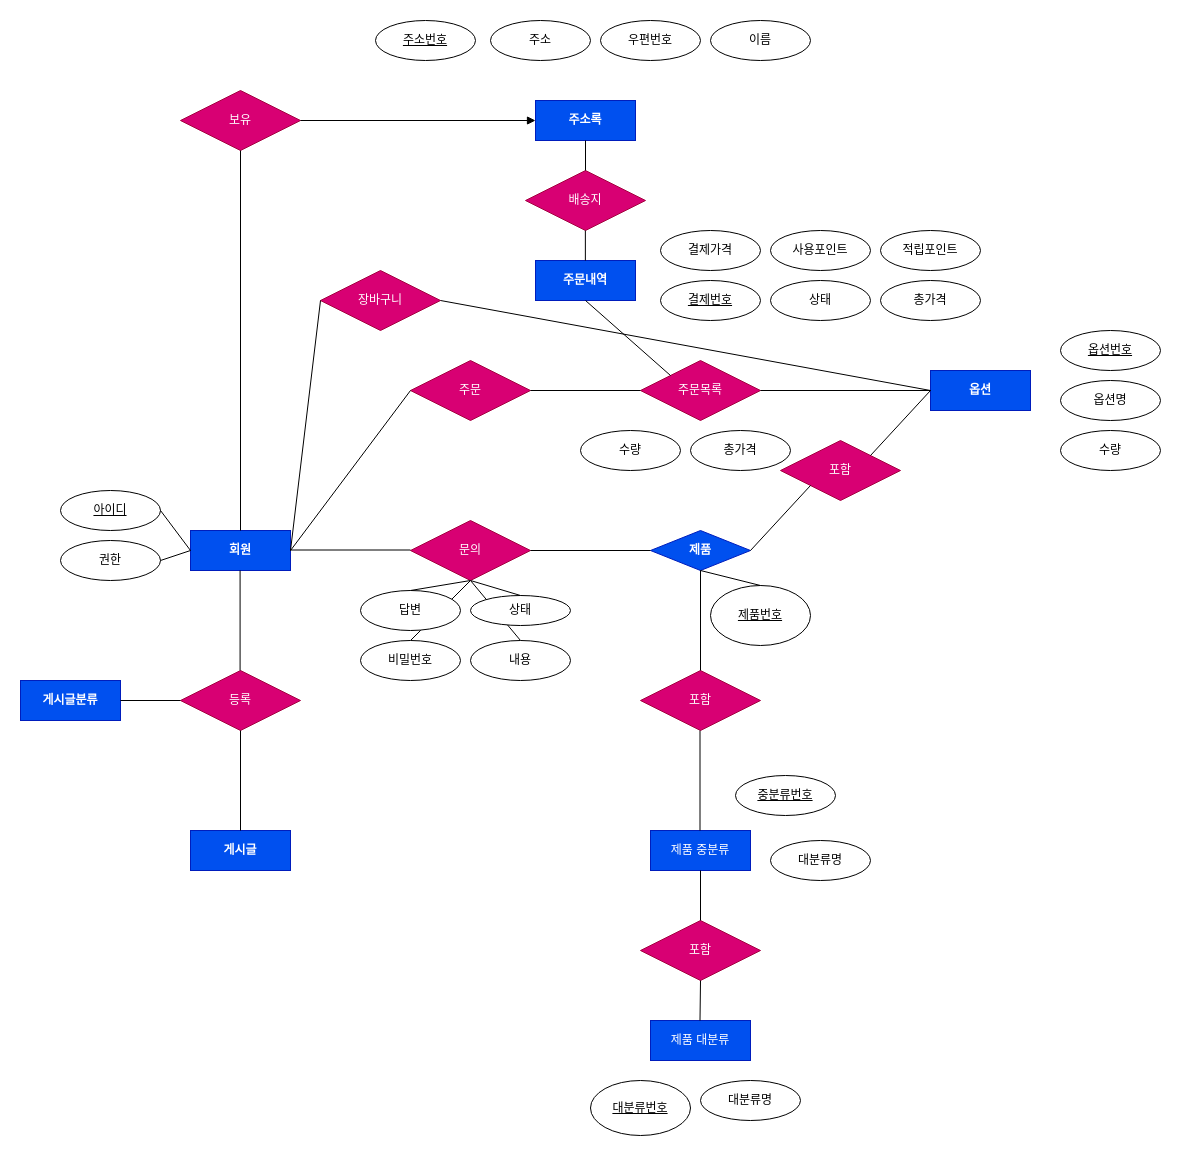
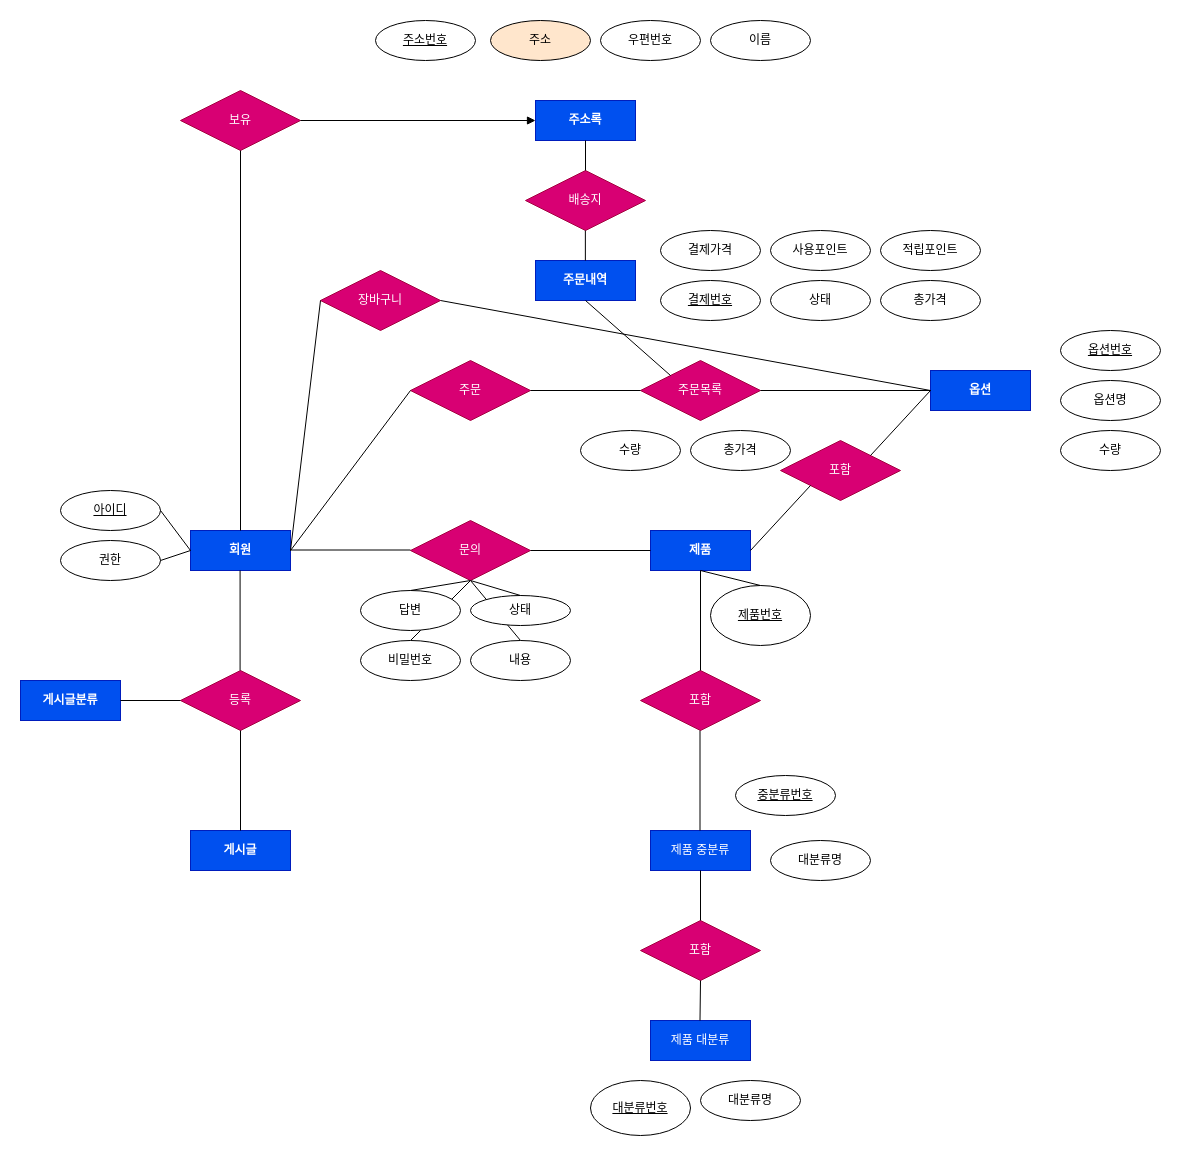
node "주소": fillcolor #ffffff -> #ffe6cc
node "제품": shape diamond -> rectangle
